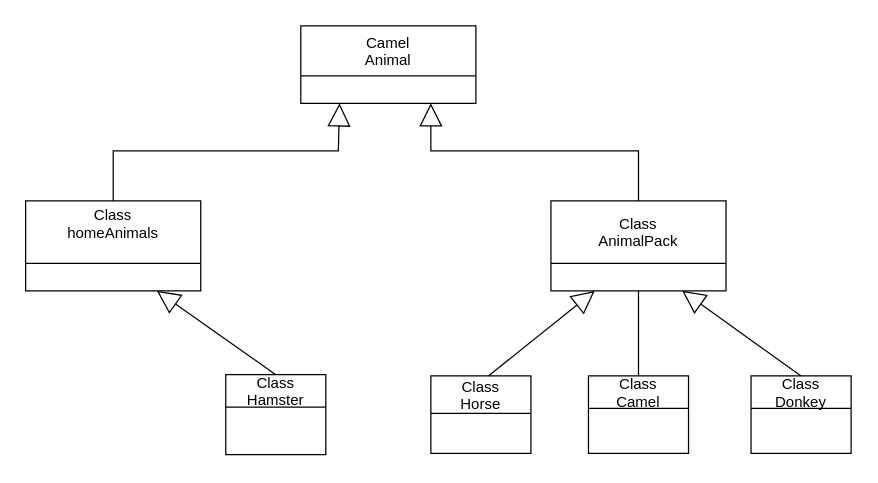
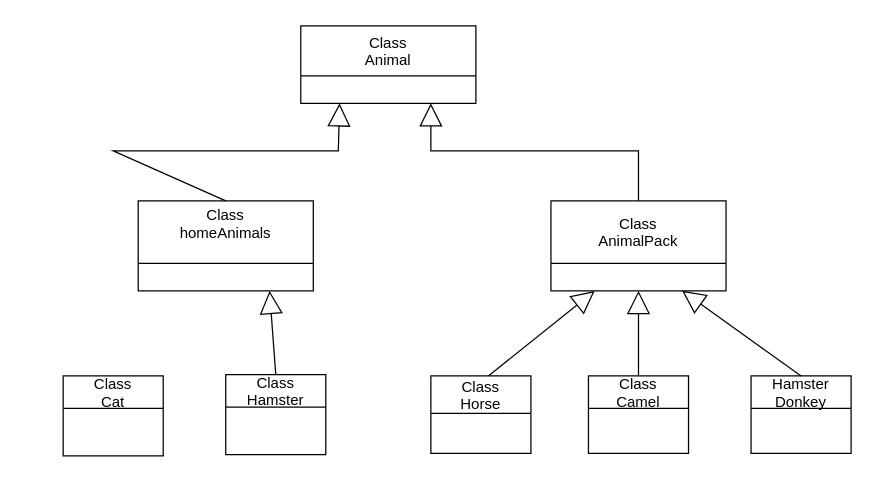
node "Camel Animal": label "Camel Animal" -> "Class Animal"
node "Class homeAnimals": moved (113, 246) -> (226, 246)
edge "Class AnimalPack" -- "Class Camel": arrowhead none -> block
node "Class Donkey": label "Class Donkey" -> "Hamster Donkey"
node "Class Cat": added
